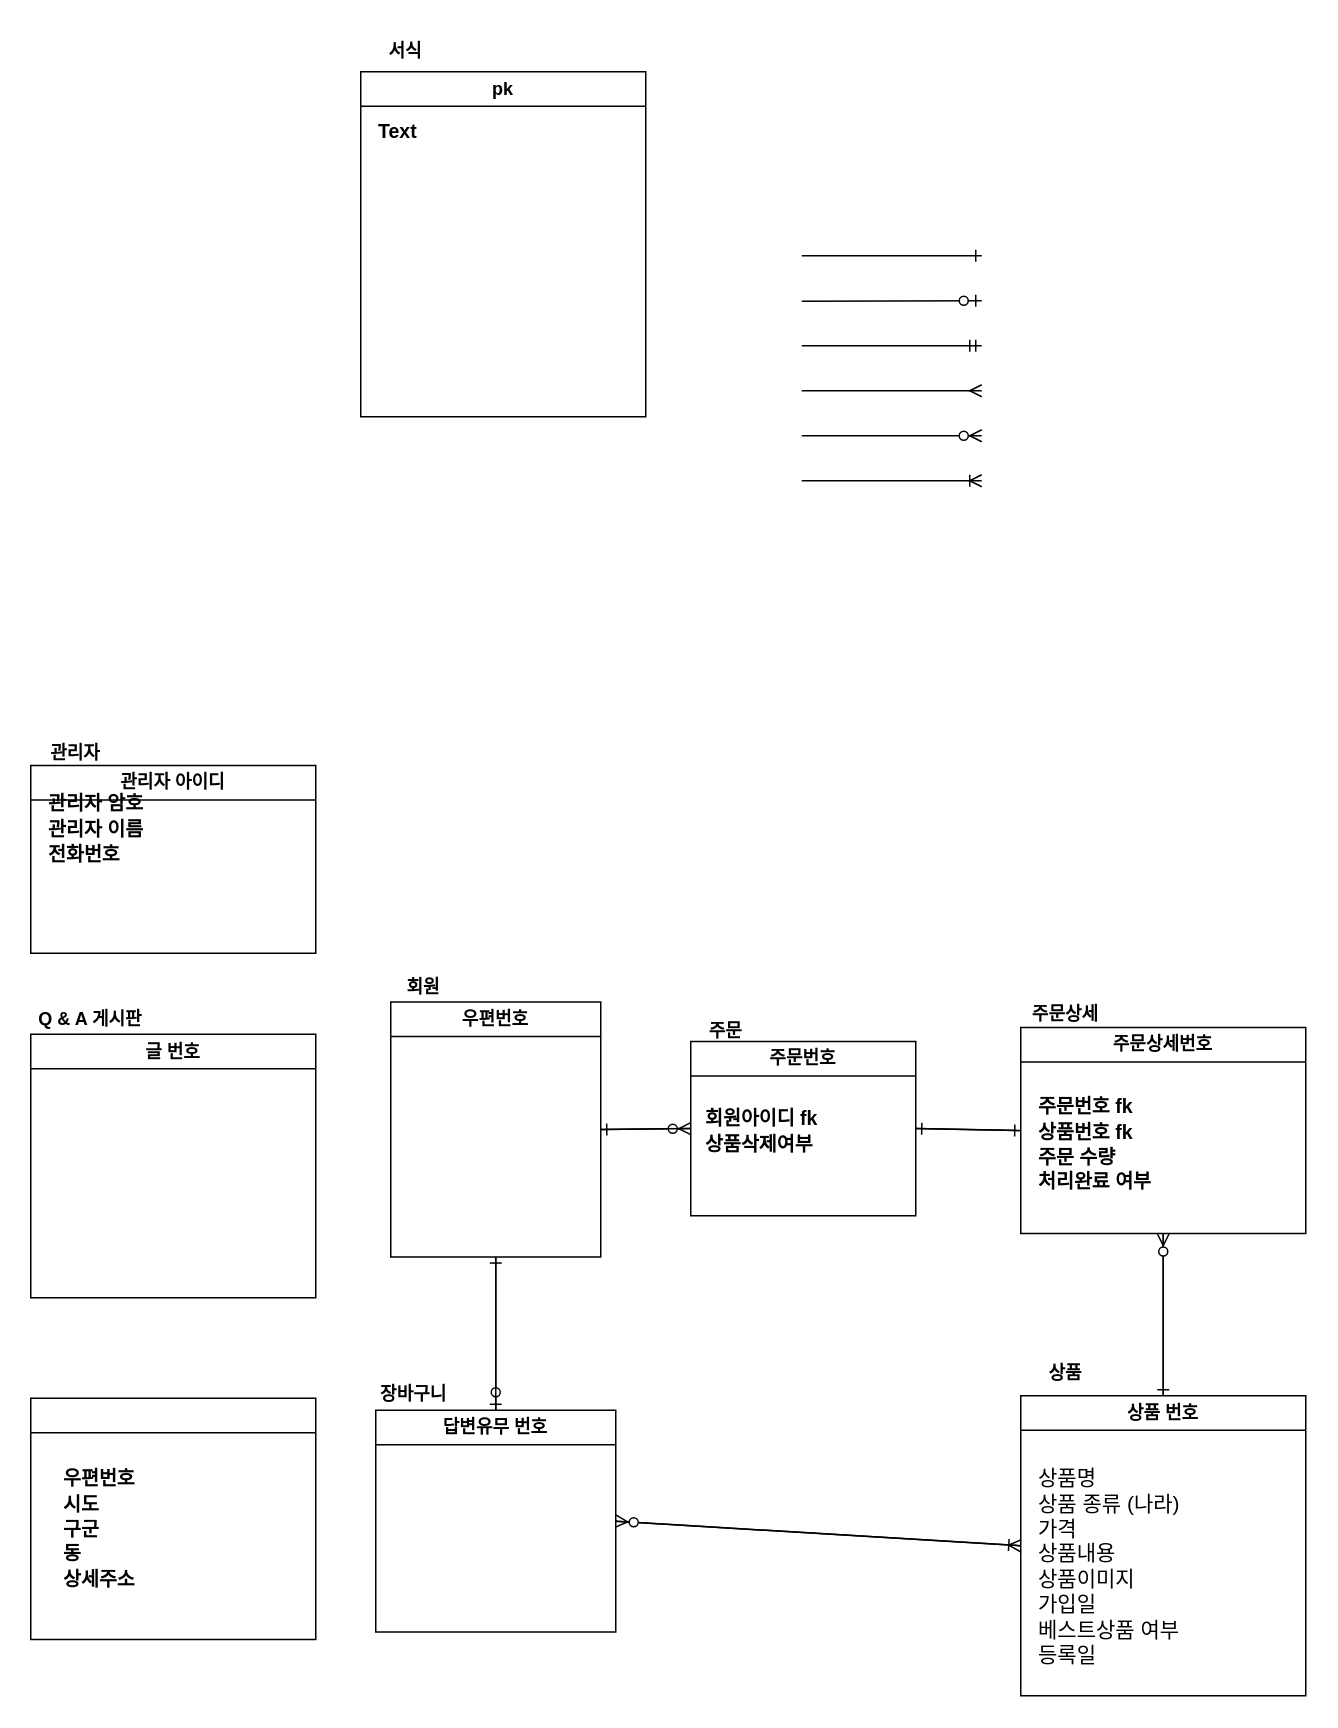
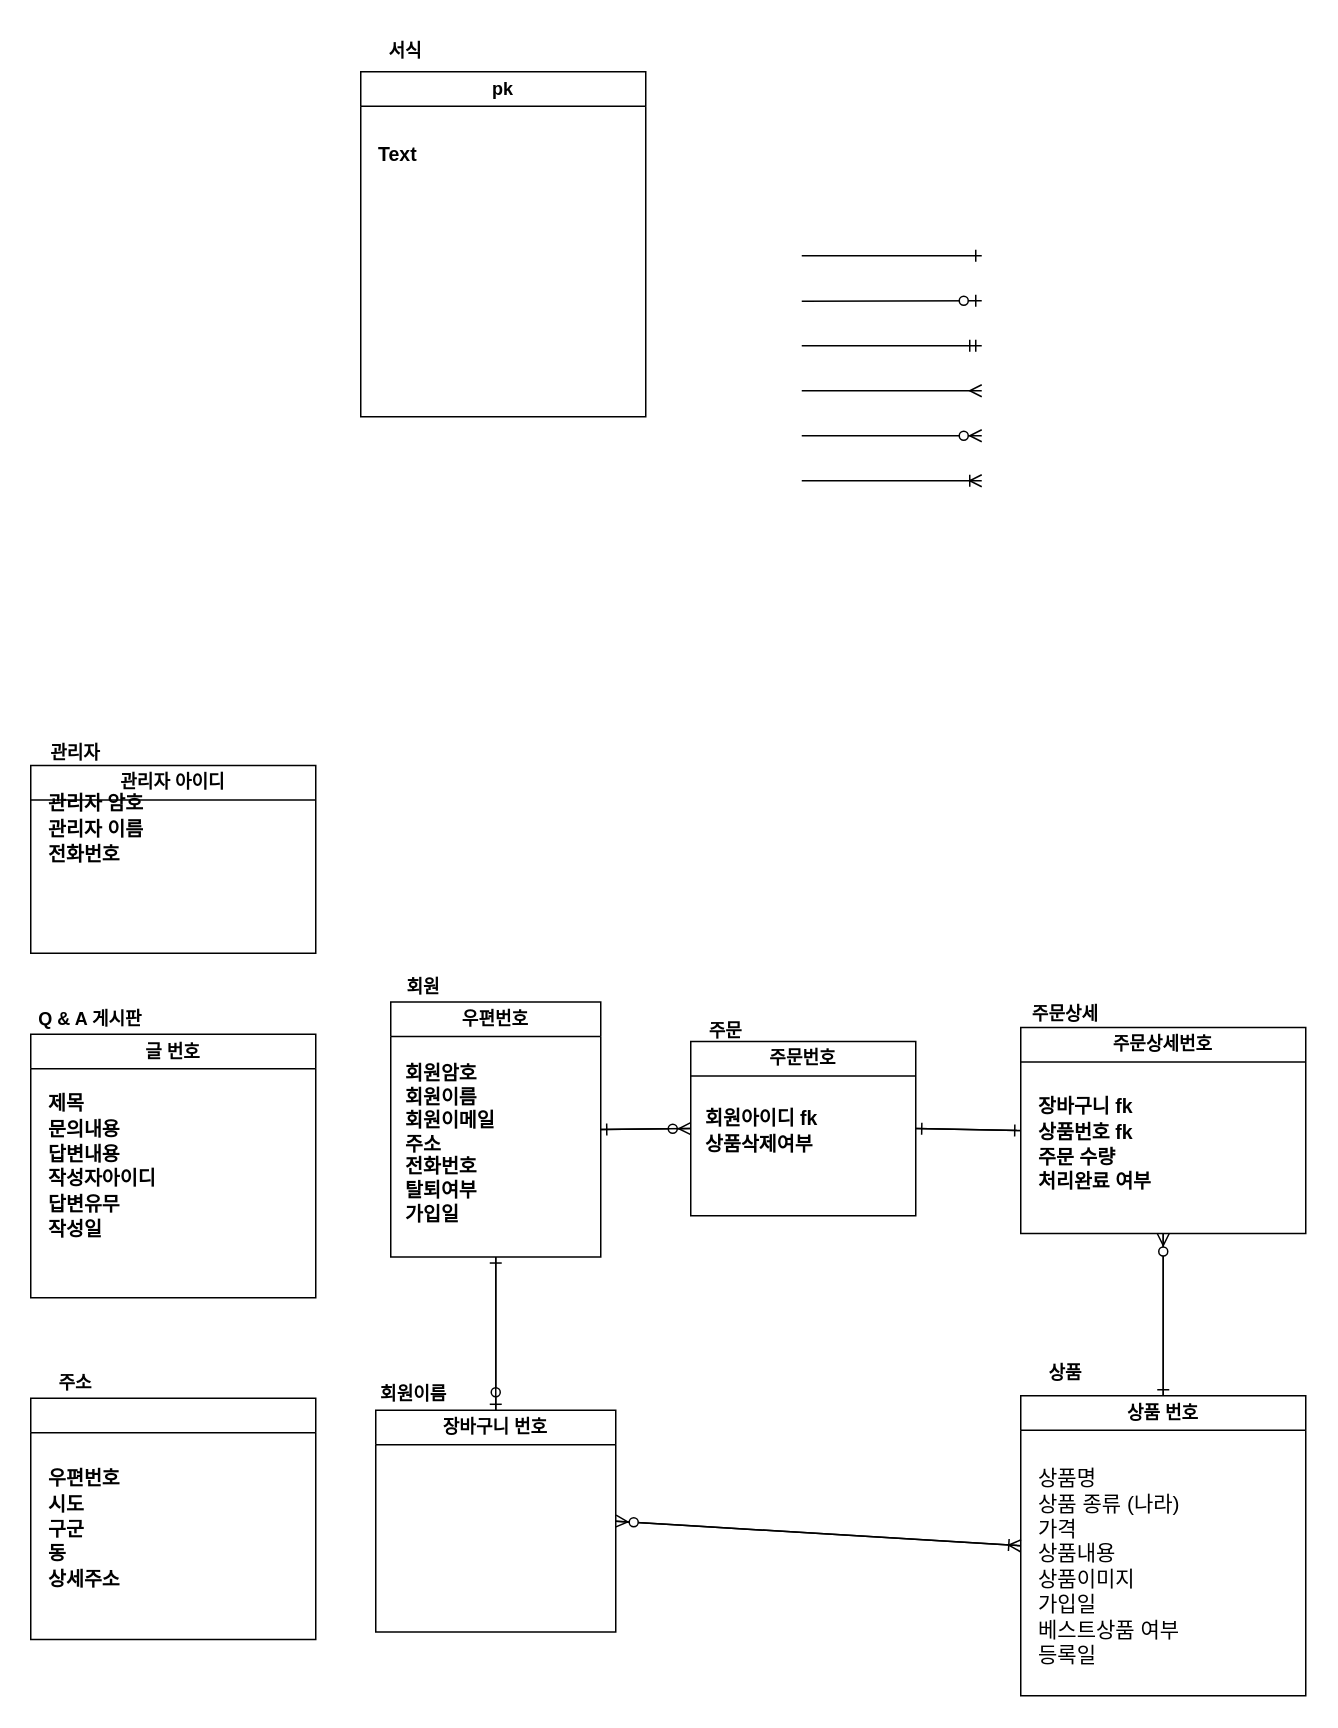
node "Text": moved (503, 245) -> (503, 267)
node "회원암호 회원이름 회원이메일 주소 전화번호 탈퇴여부 가입일": added
node "주문번호 fk 상품번호 fk 주문 수량 처리완료 여부": label "주문번호 fk 상품번호 fk 주문 수량 처리완료 여부" -> "장바구니 fk 상품번호 fk 주문 수량 처리완료 여부"
node "제목 문의내용 답변내용 작성자아이디 답변유무 작성일": added
node "주소": added
node "장바구니": label "장바구니" -> "회원이름"
node "답변유무 번호": label "답변유무 번호" -> "장바구니 번호"
node "우편번호 시도 구군 동 상세주소": moved (173, 1533) -> (158, 1533)
